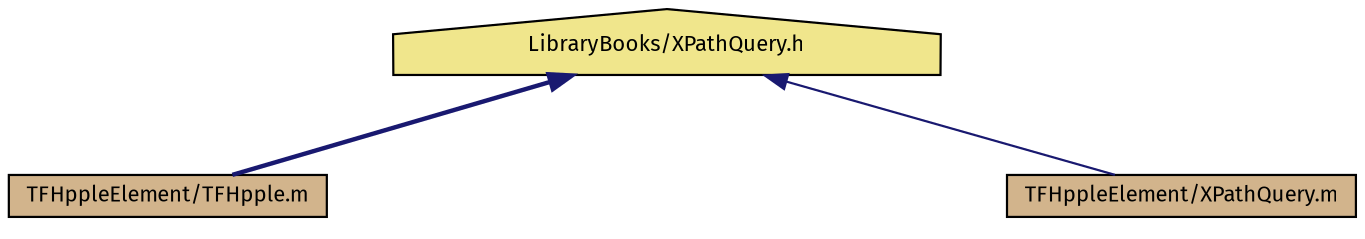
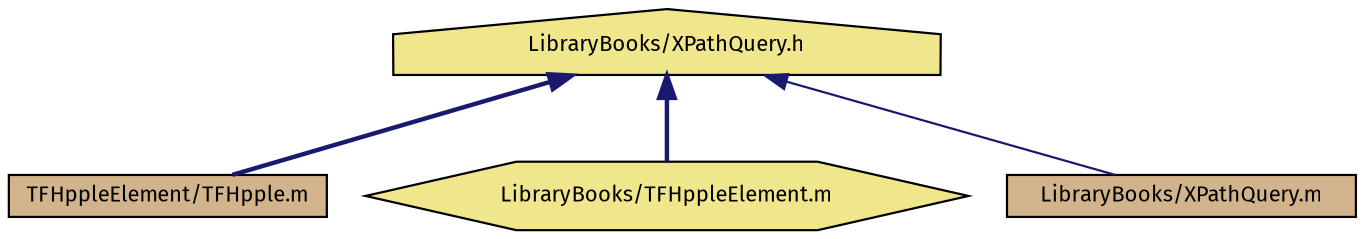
node "LibraryBooks/TFHppleElement.m": added
node "TFHppleElement/XPathQuery.m": label "TFHppleElement/XPathQuery.m" -> "LibraryBooks/XPathQuery.m"
